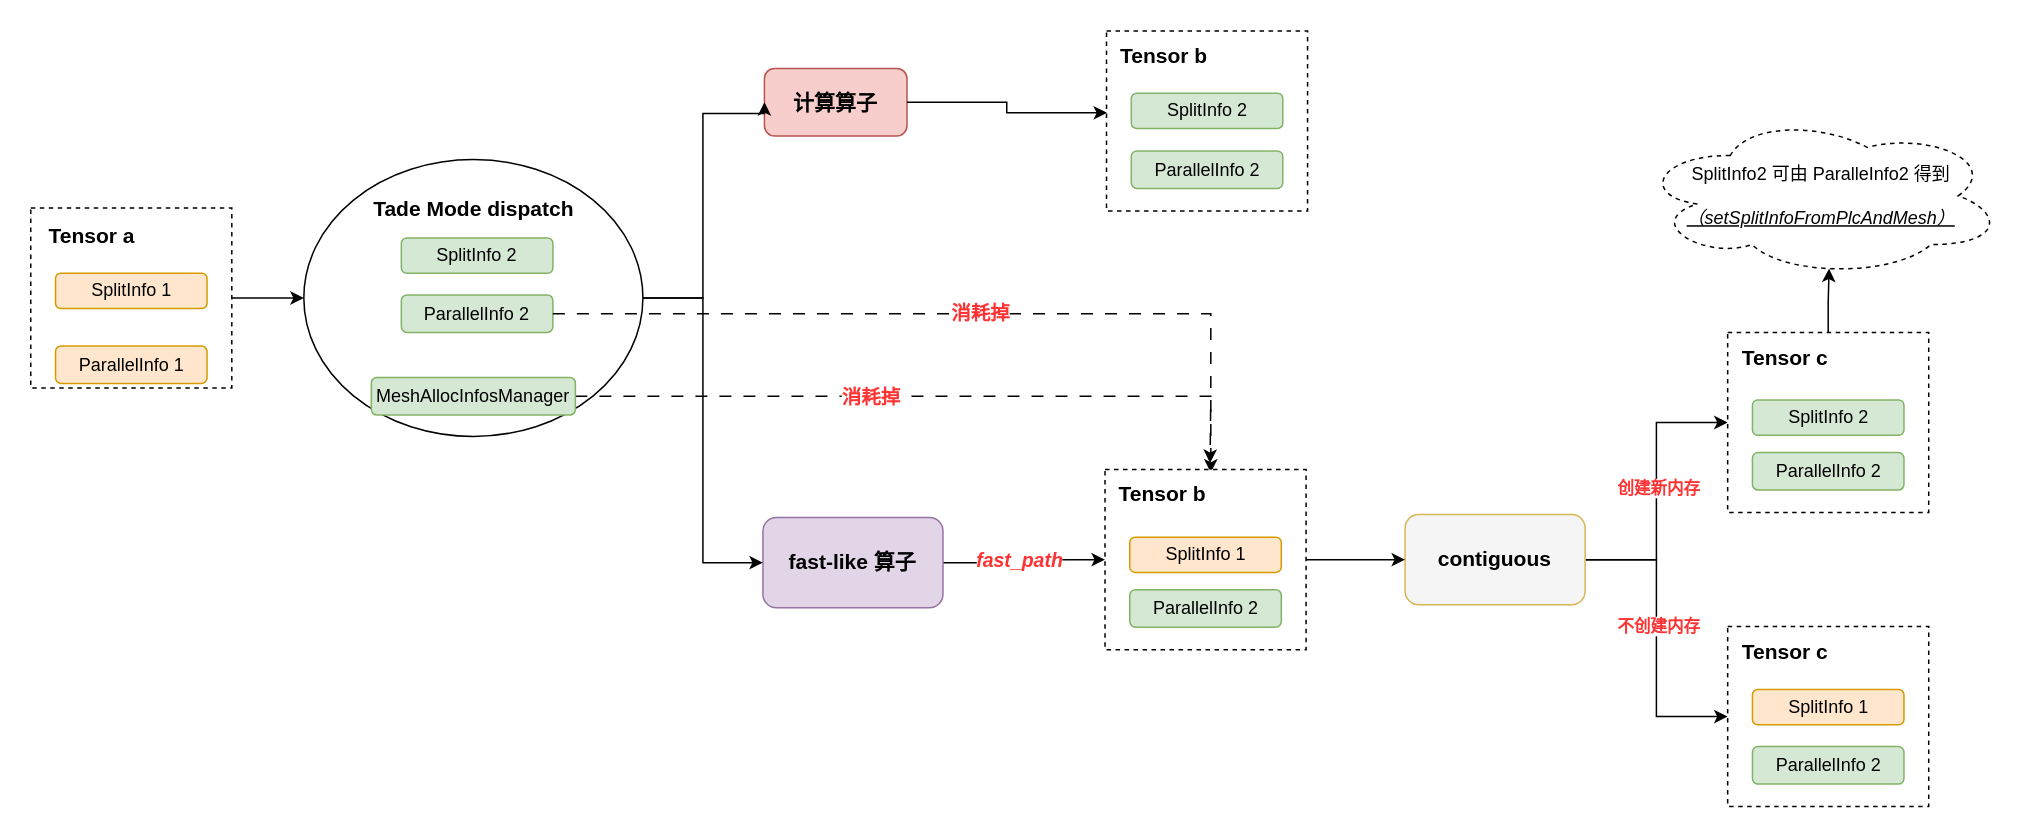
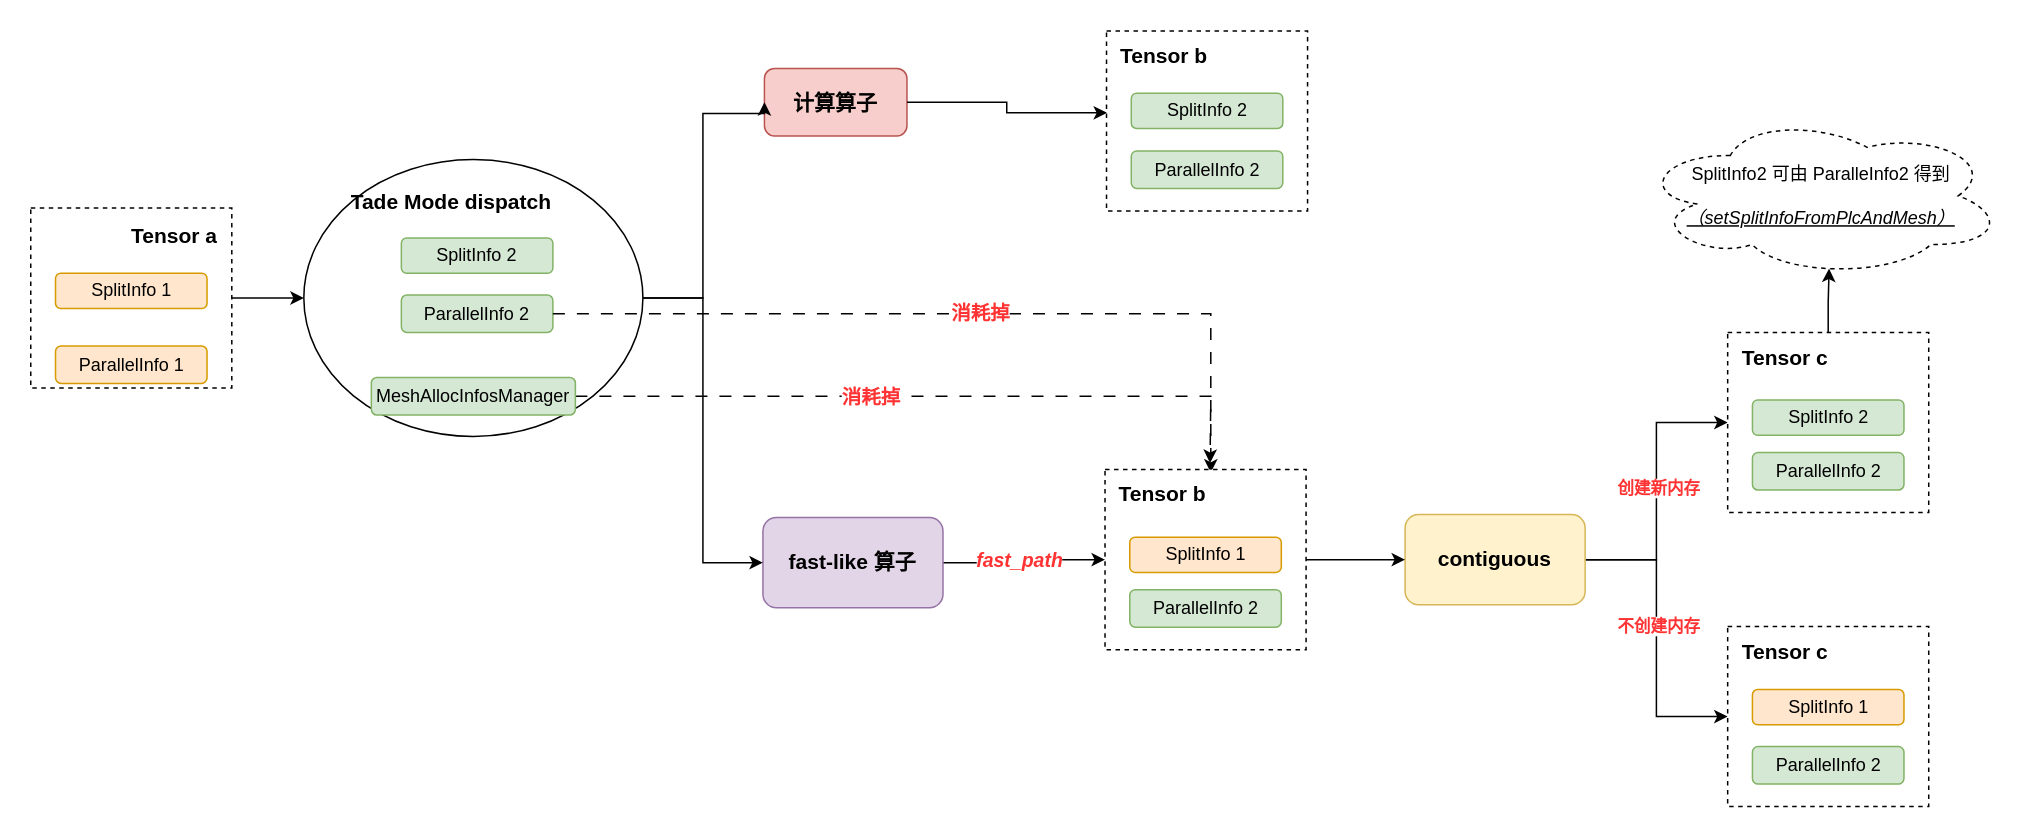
node "Tade Mode dispatch": moved (473, 209) -> (451, 202)
node "Tensor a": moved (92, 236) -> (174, 236)
node "contiguous": fillcolor #f5f5f5 -> #fff2cc
